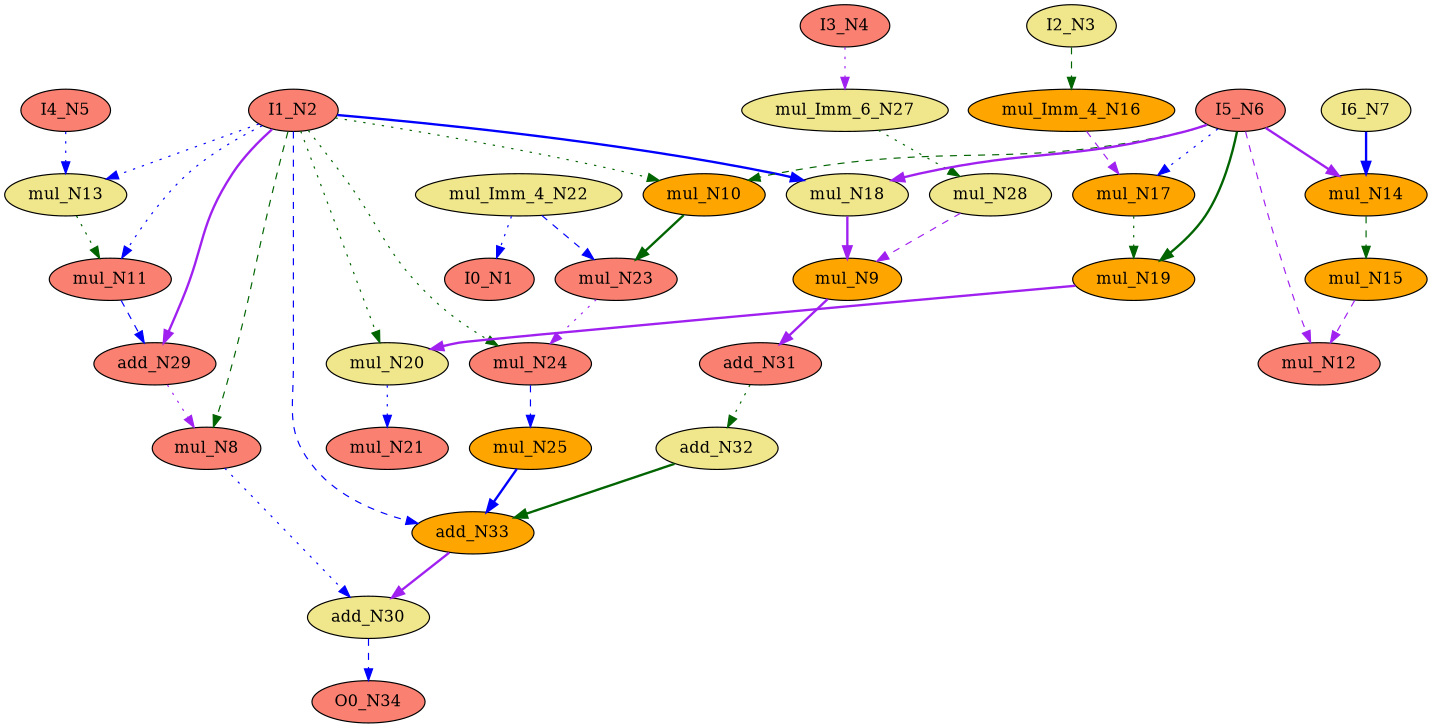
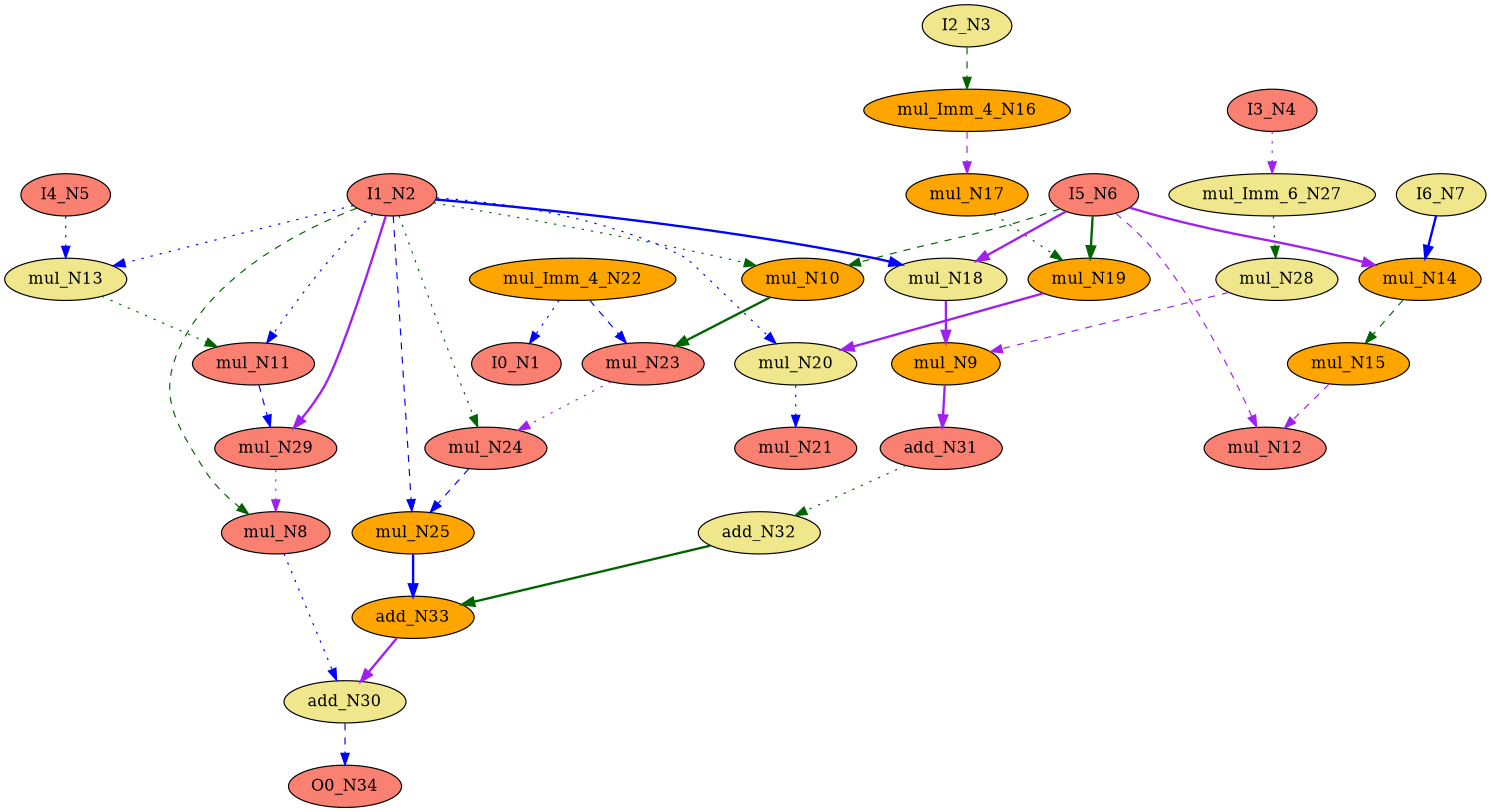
edge "I5_N6" -> "mul_N17": removed
node "mul_Imm_4_N22": fillcolor khaki -> orange
edge "I1_N2" -> "mul_N20": color darkgreen -> blue
edge "I1_N2" -> "add_N33": now "I1_N2" -> "mul_N25"
node "add_N29": label "add_N29" -> "mul_N29"
